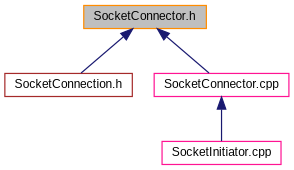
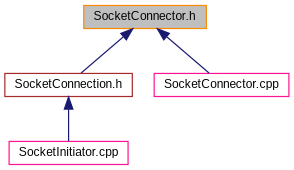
edge "SocketInitiator.cpp" -> "SocketConnector.cpp": now "SocketInitiator.cpp" -> "SocketConnection.h"
